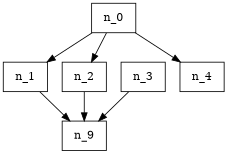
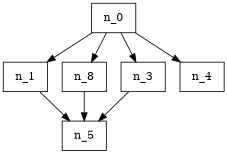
edge "n_0" -> "n_3": added
node "n_2": label "n_2" -> "n_8"
node "n_9": label "n_9" -> "n_5"
